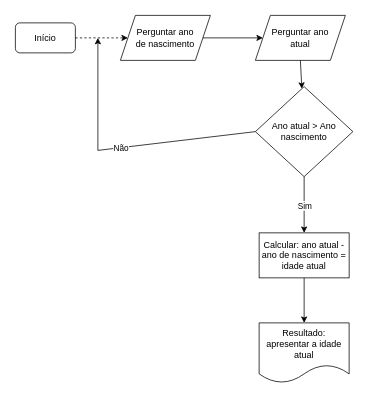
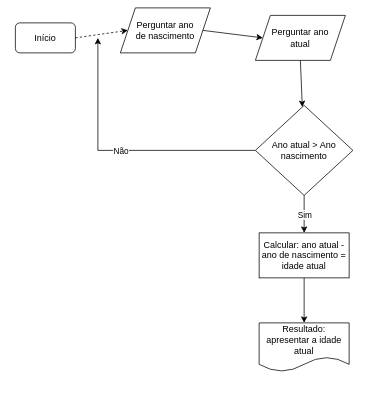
node "Perguntar ano de nascimento": moved (165, 38) -> (165, 30)
node "Ano atual > Ano nascimento": moved (304, 132) -> (304, 150)
node "Resultado: apresentar a idade atual": size 90x60 -> 90x49
